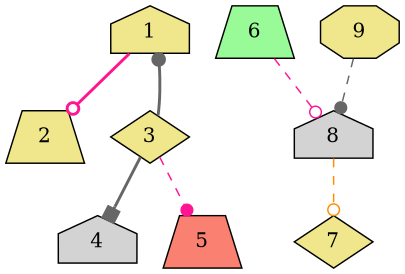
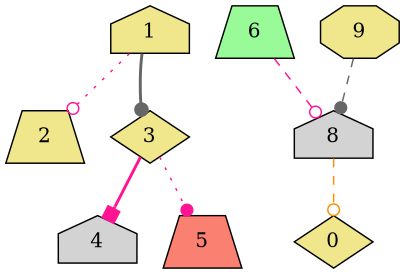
edge "1" -> "2": style bold -> dotted
edge "3" -> "1": reversed
edge "3" -> "5": style dashed -> dotted
edge "3" -> "4": color gray40 -> deeppink
node "7": label "7" -> "0"
